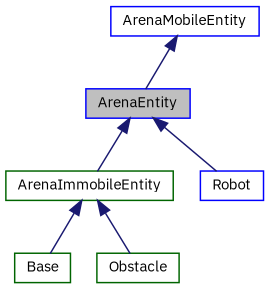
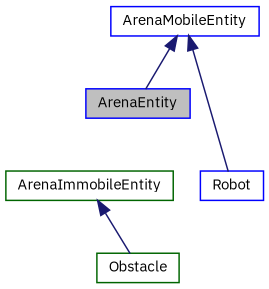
edge "Robot" -> "ArenaEntity": now "Robot" -> "ArenaMobileEntity"
edge "ArenaImmobileEntity" -> "ArenaEntity": removed
node "Base": removed
